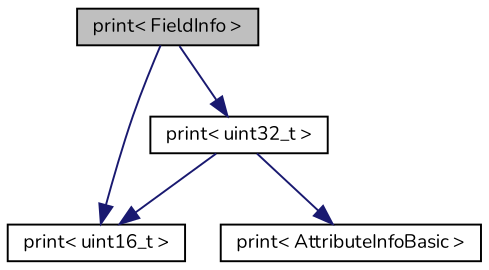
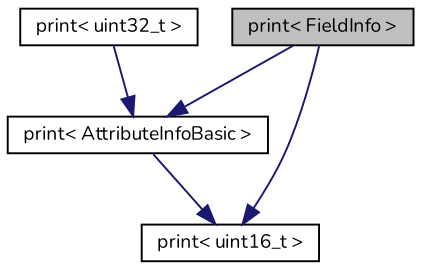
edge "print< FieldInfo >" -> "print< uint32_t >": now "print< FieldInfo >" -> "print< AttributeInfoBasic >"
edge "print< uint32_t >" -> "print< uint16_t >": now "print< AttributeInfoBasic >" -> "print< uint16_t >"
